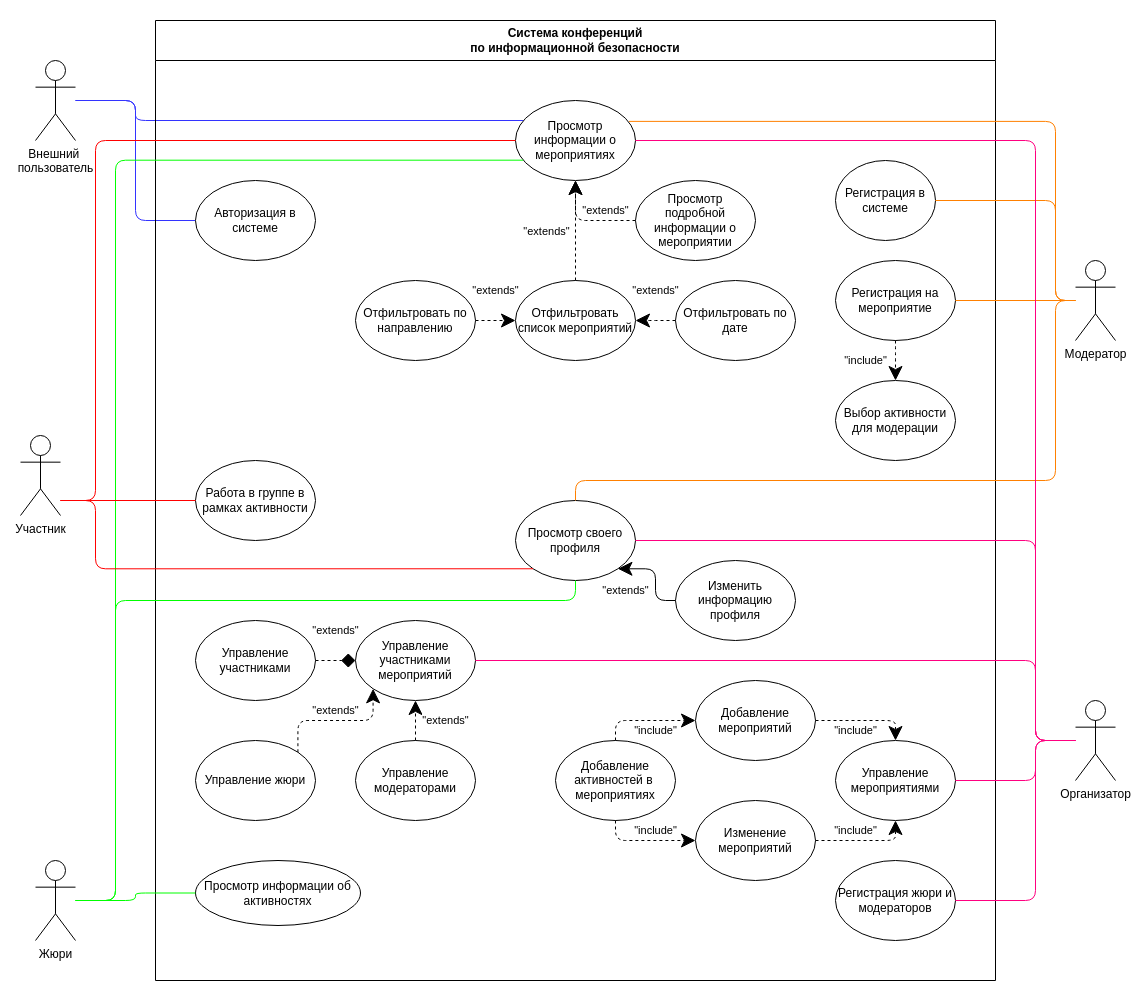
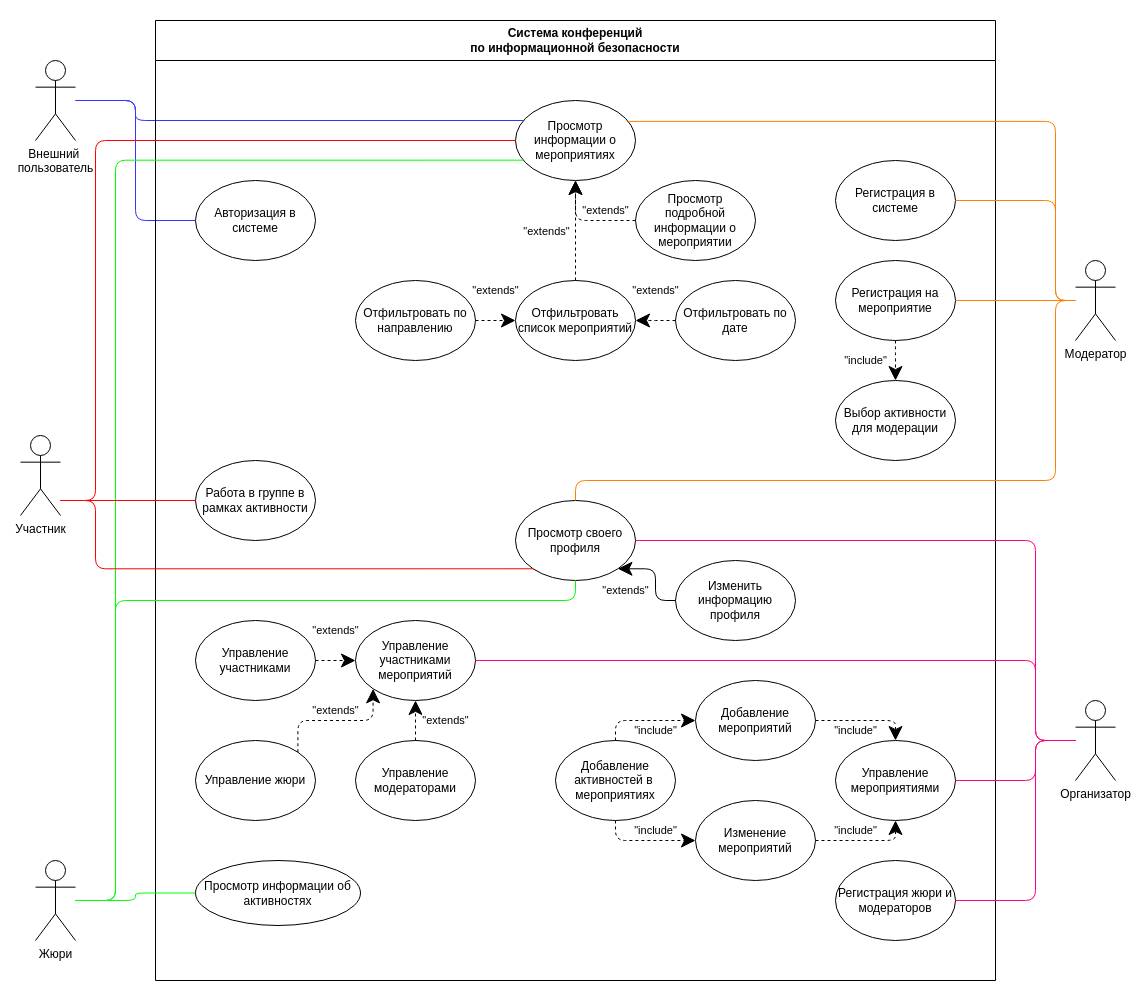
edge "Просмотр информации о мероприятиях" -- "Организатор": removed
node "Регистрация в системе": size 100x80 -> 120x80
edge "Управление участниками" -> "Управление участниками мероприятий": arrowhead diamond -> classic
